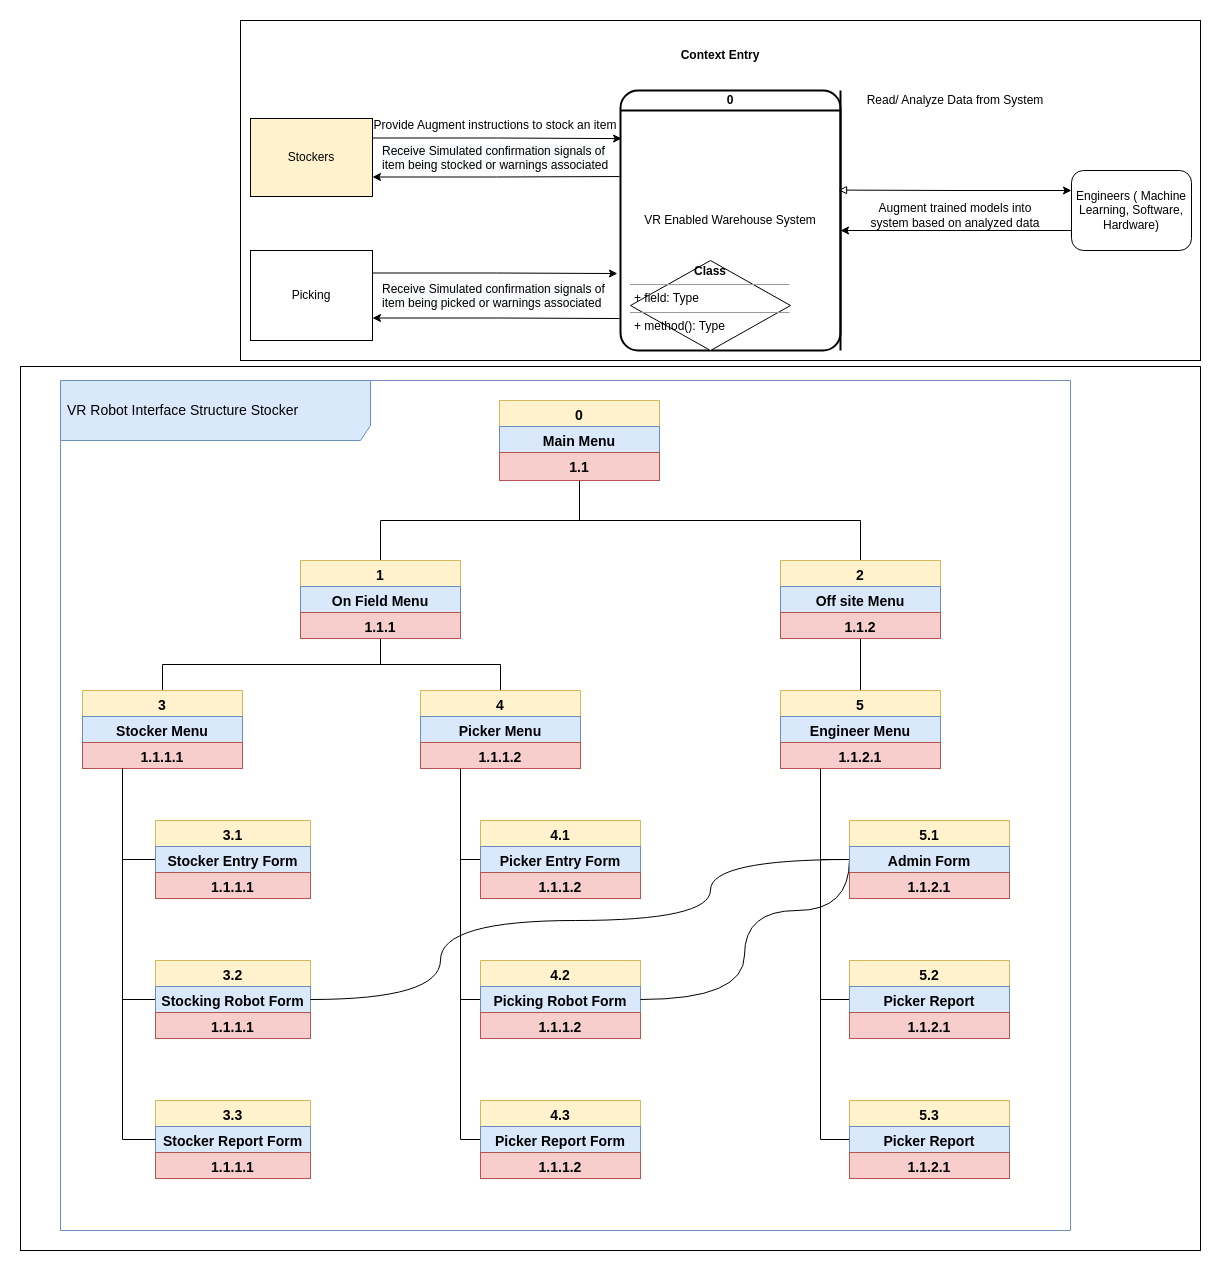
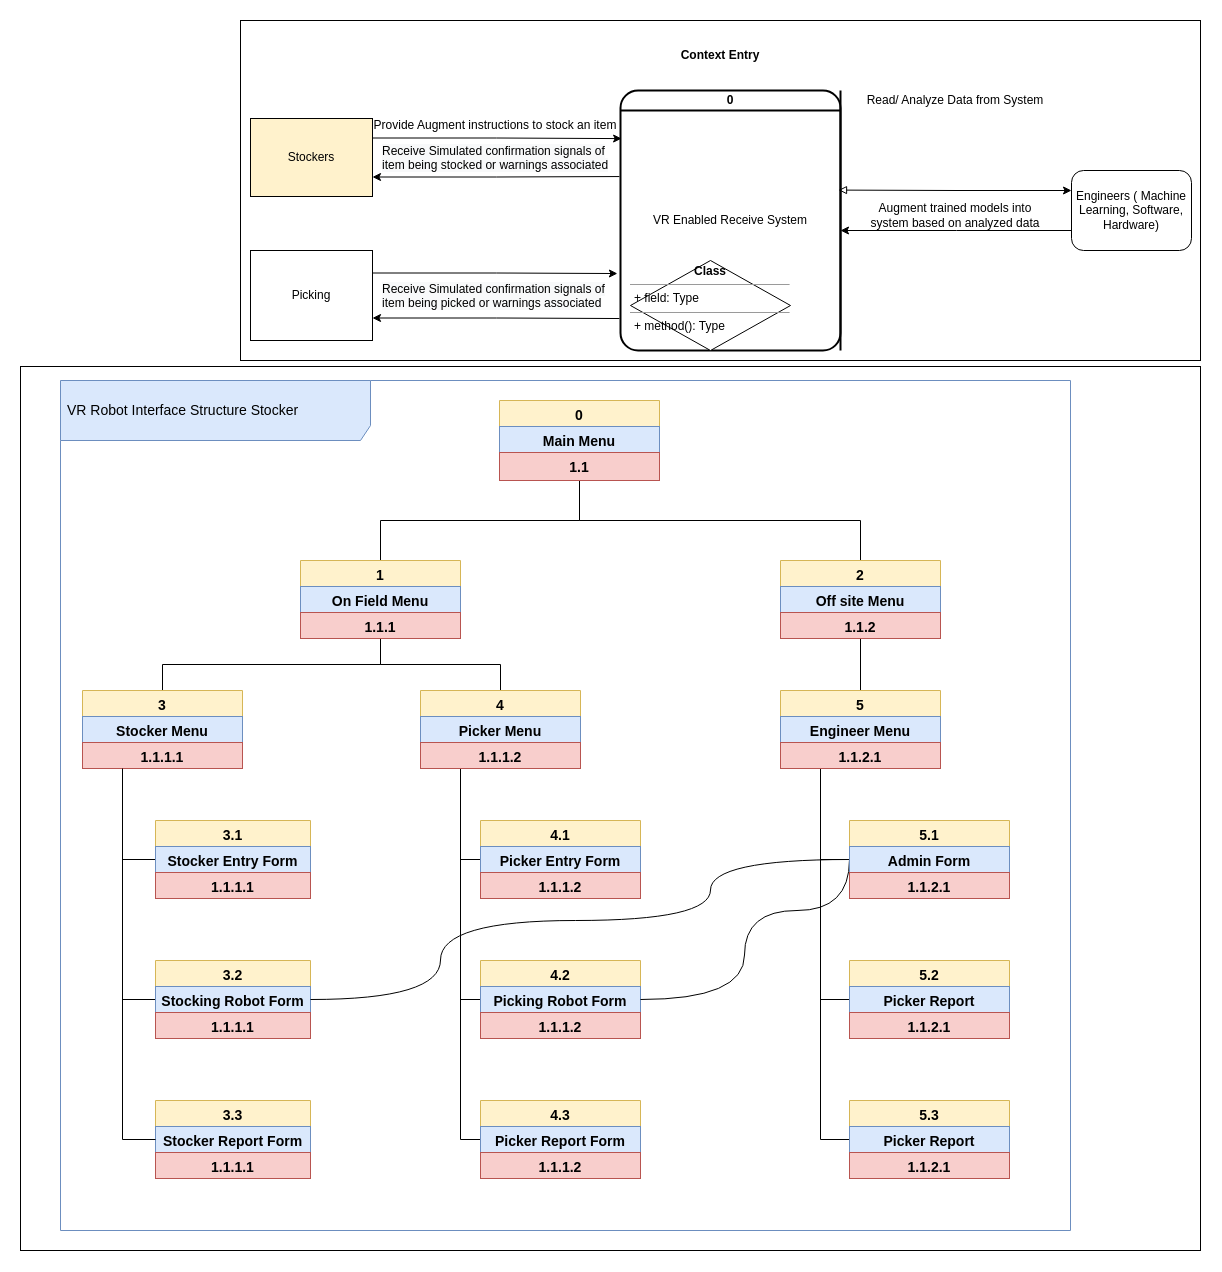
node "VR Enabled Warehouse System": label "VR Enabled Warehouse System" -> "VR Enabled Receive System"
